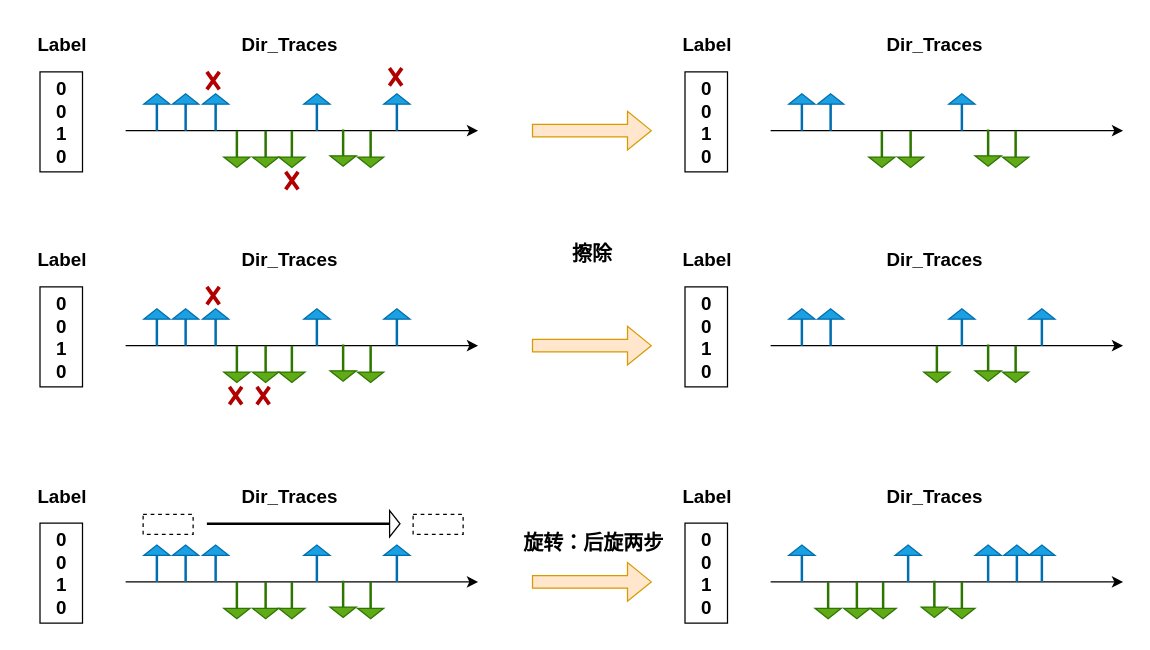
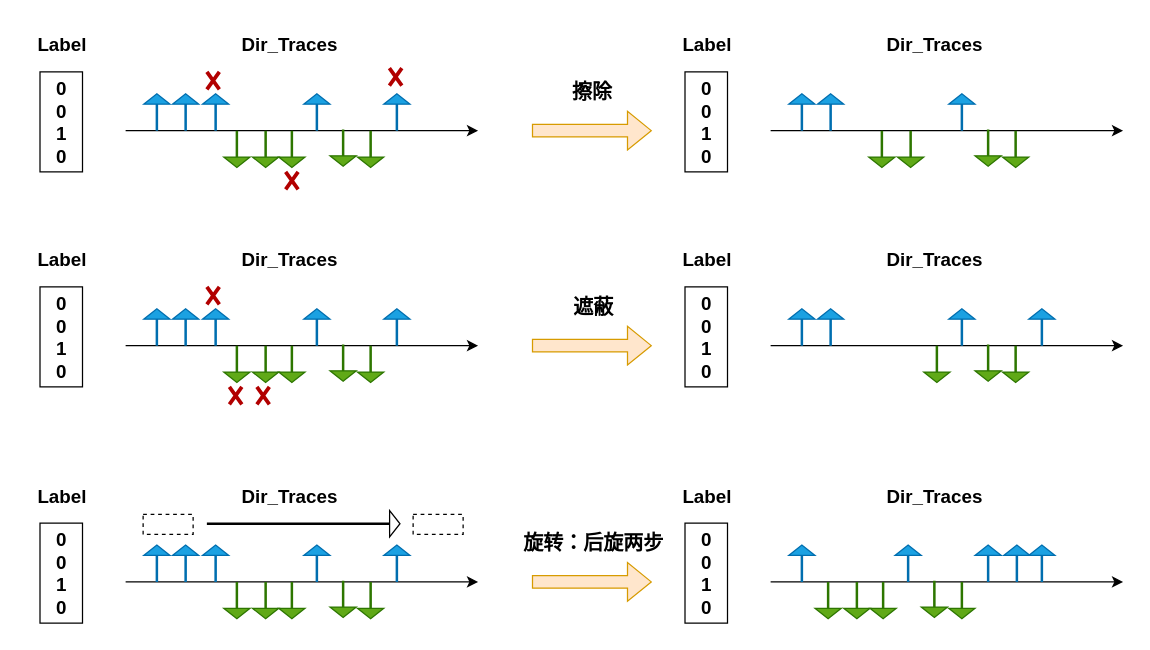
node "擦除": moved (592, 254) -> (592, 92)
node "遮蔽": added
